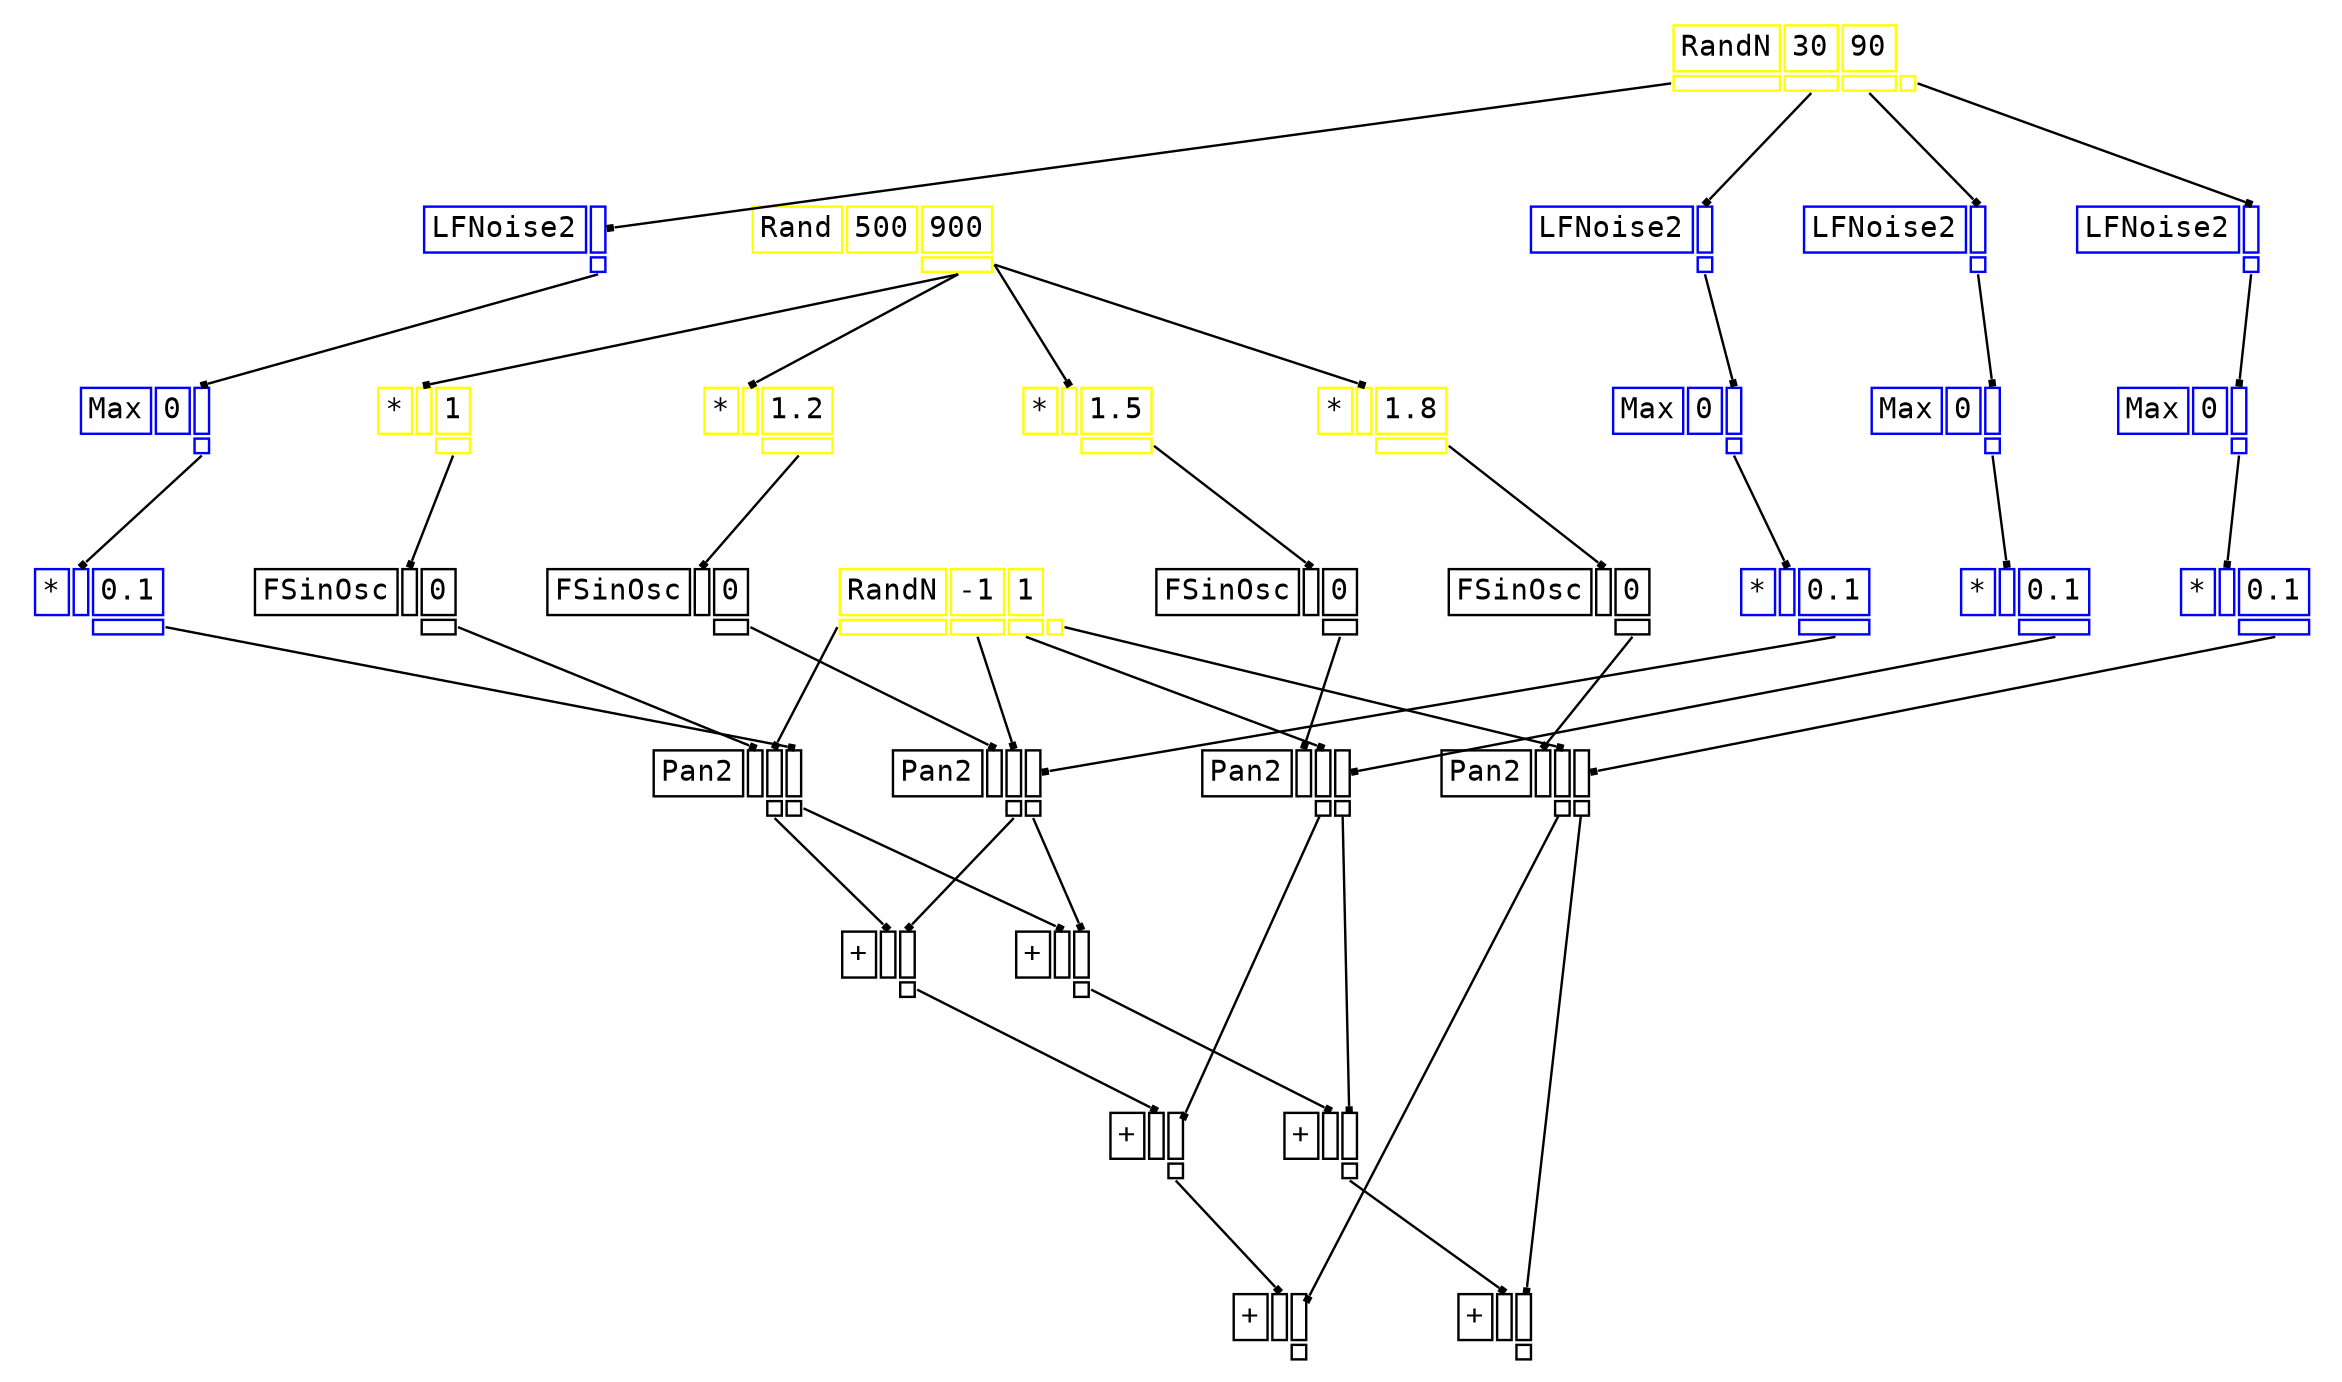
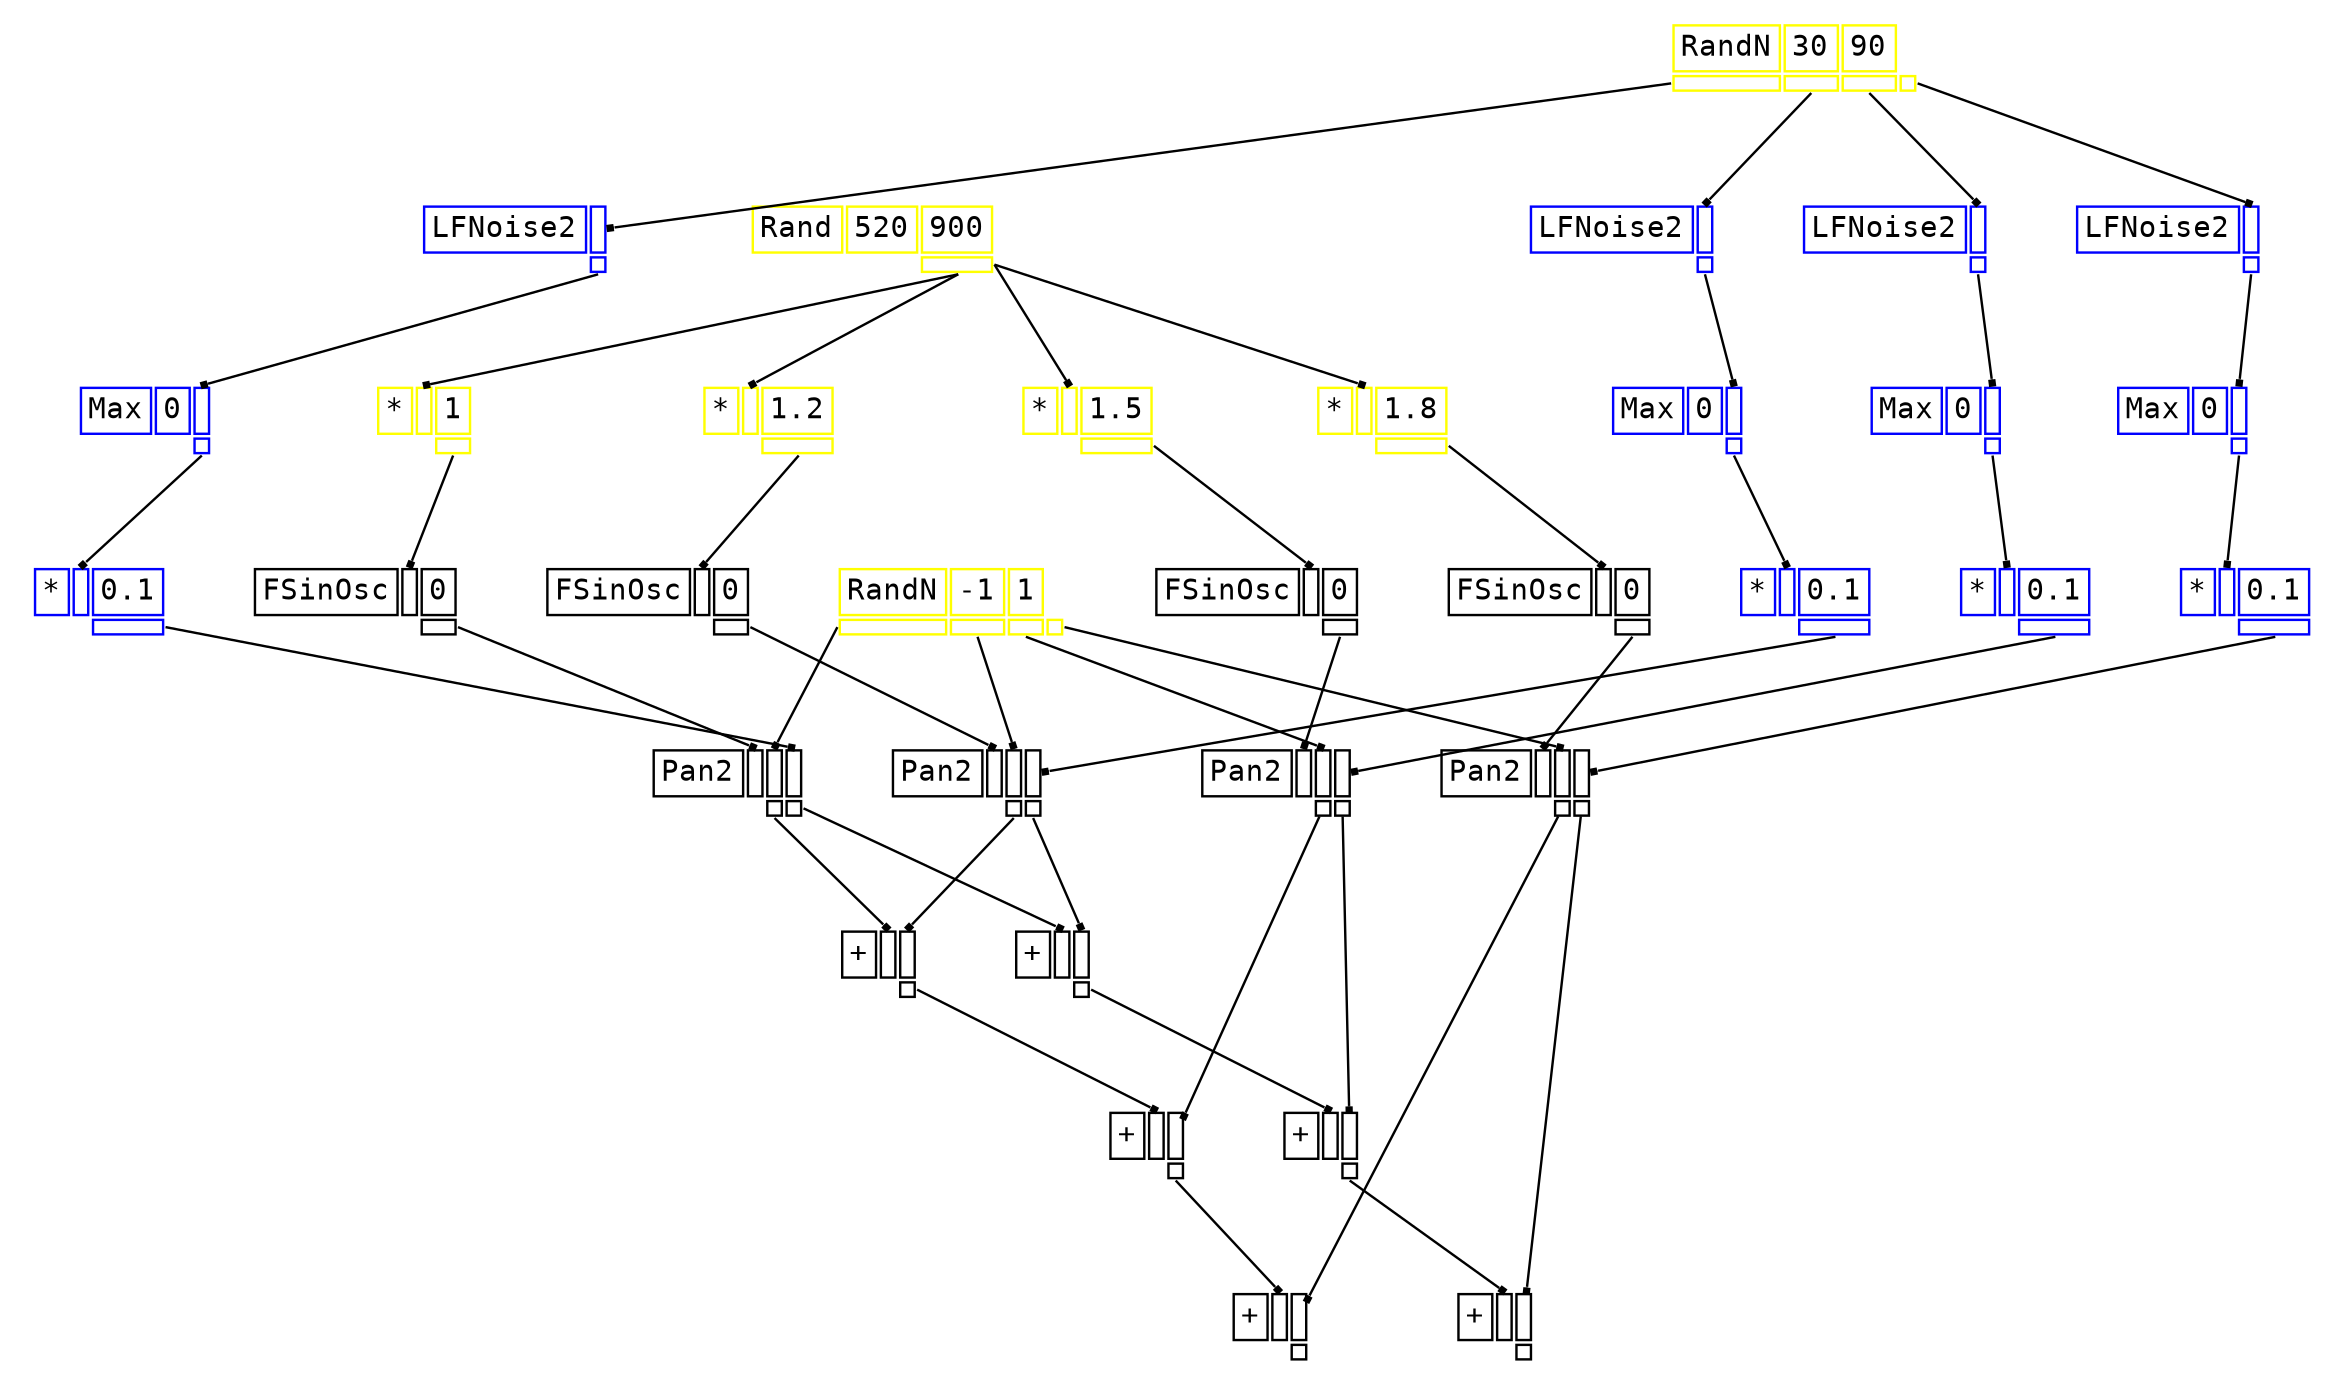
node "Rand": text "500" -> "520"
